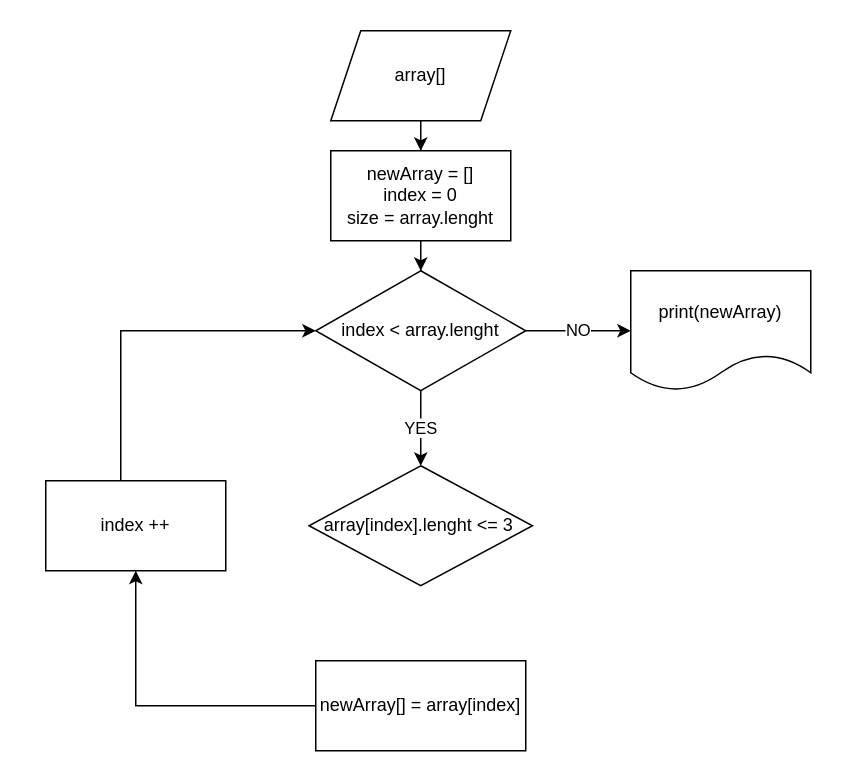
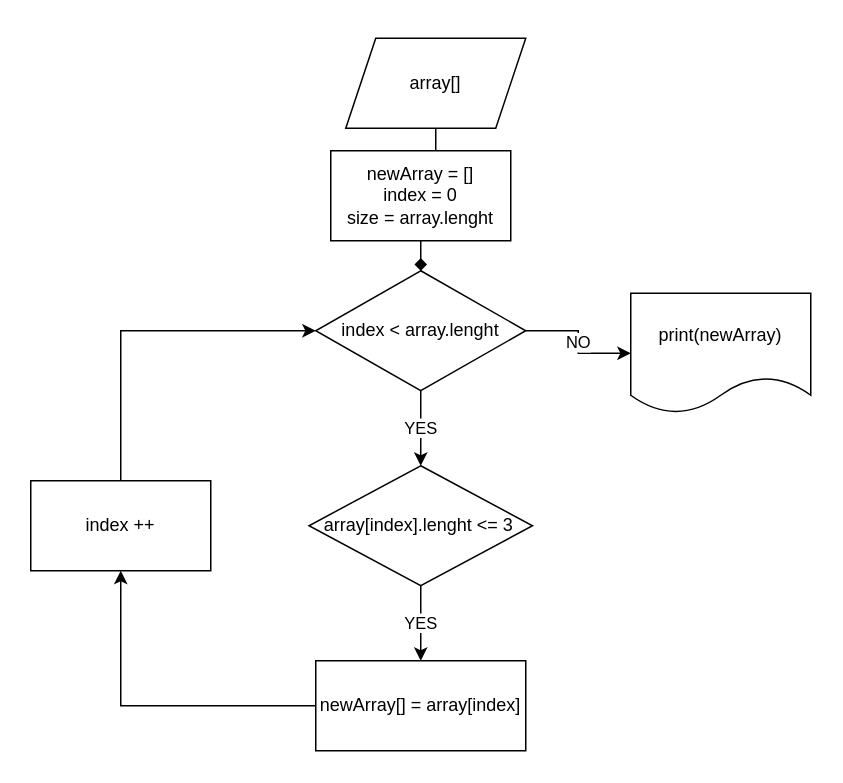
node "array[]": moved (421, 76) -> (436, 83)
edge "newArray = [] index = 0 size = array.lenght" -> "index < array.lenght": arrowhead classic -> diamond
node "print(newArray)": moved (721, 331) -> (721, 353)
node "index ++": moved (136, 526) -> (121, 526)
edge "array[index].lenght <= 3" -> "newArray[] = array[index]": added, label "YES"
